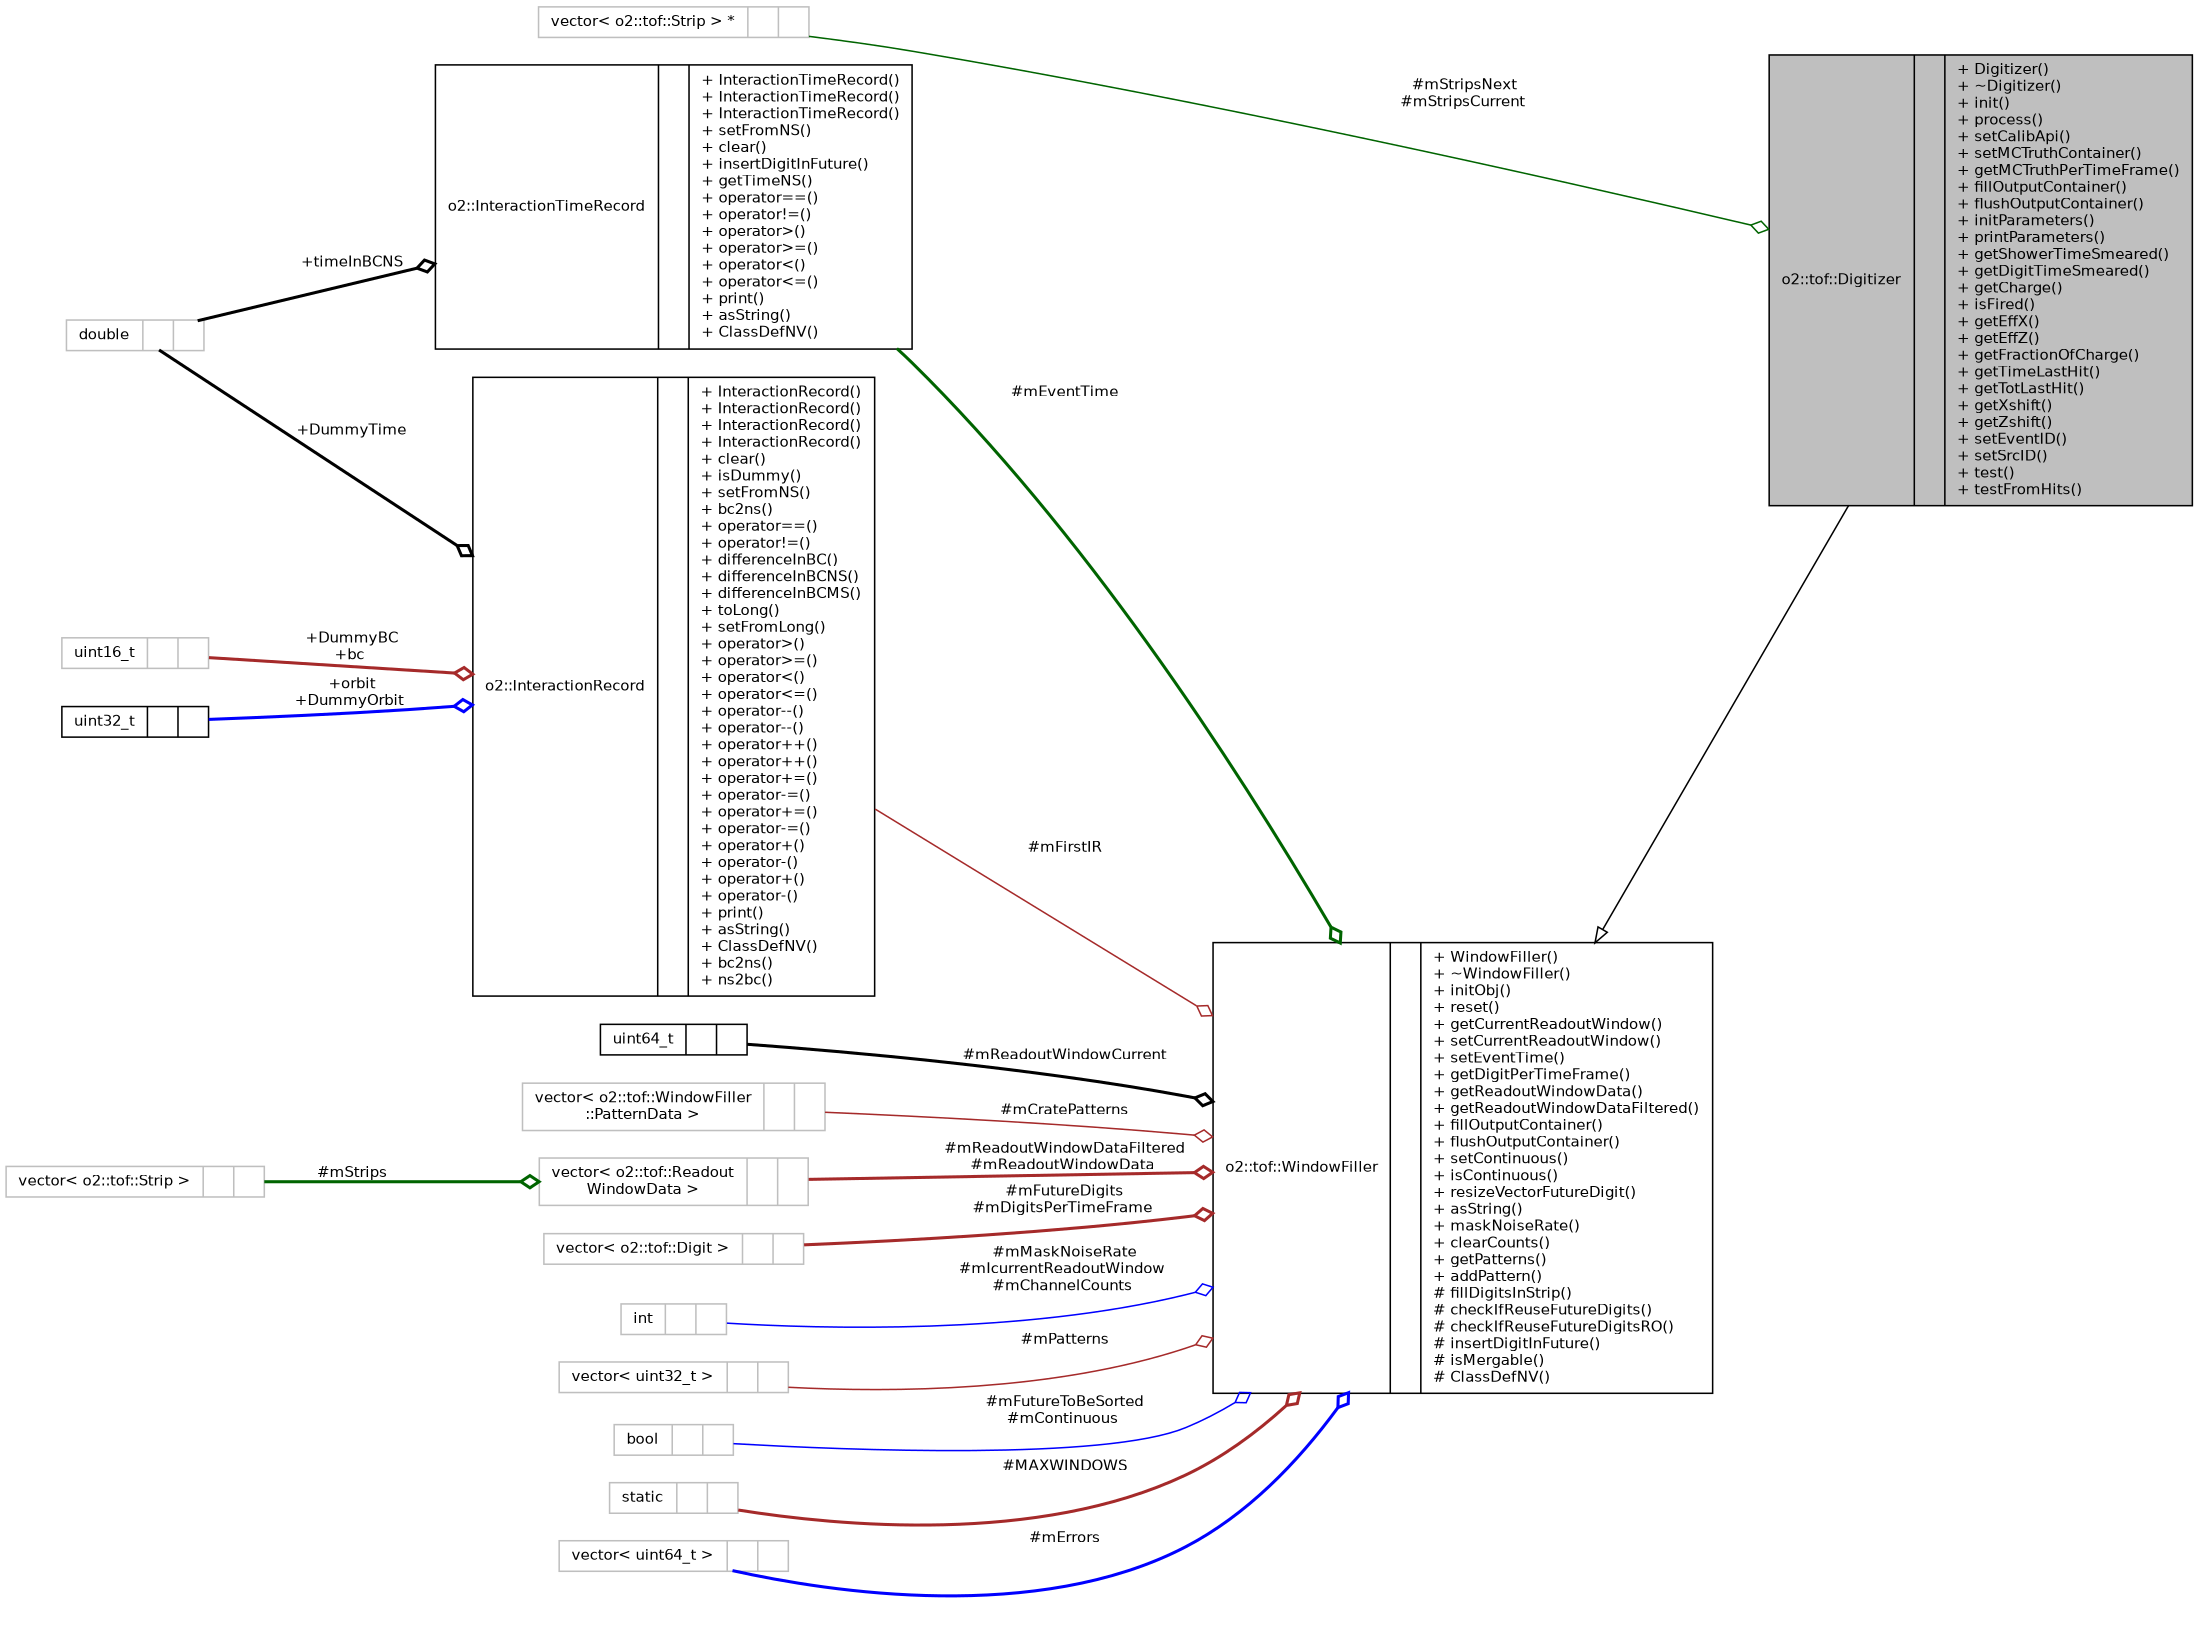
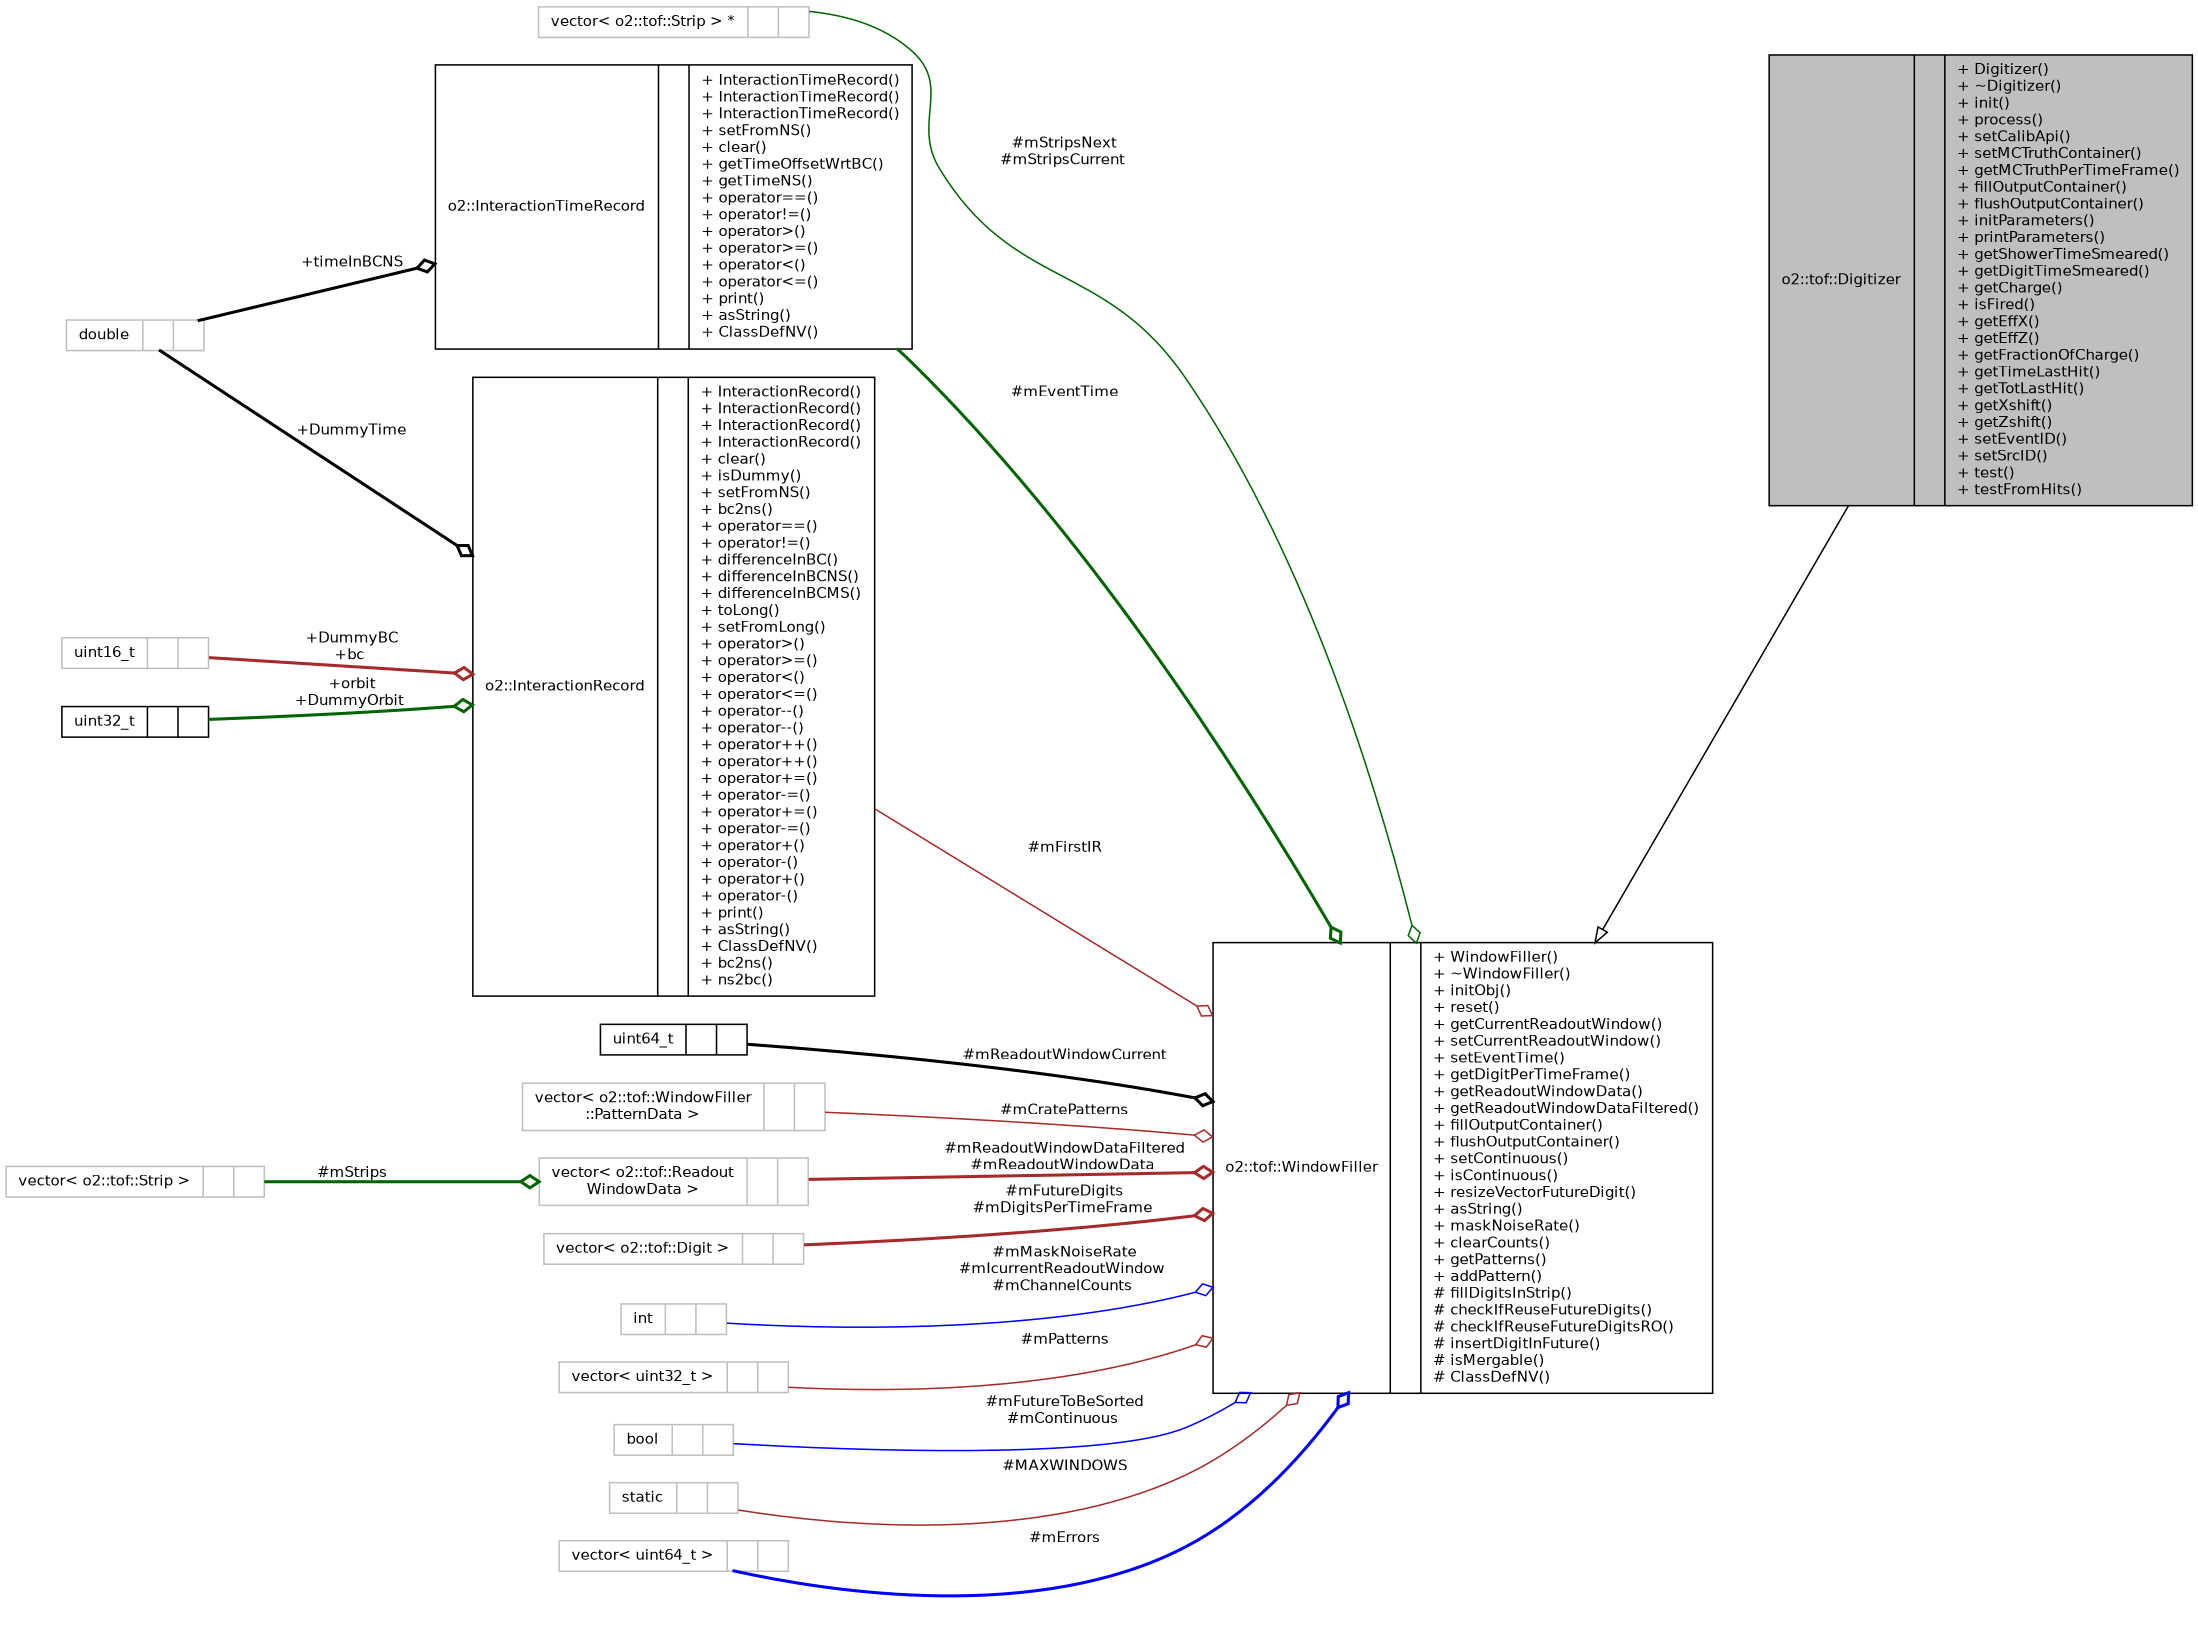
edge "vector< o2::tof::Strip > *" -> "o2::tof::Digitizer": now "vector< o2::tof::Strip > *" -> "o2::tof::WindowFiller"
node "o2::InteractionTimeRecord": text "+ insertDigitInFuture()" -> "+ getTimeOffsetWrtBC()"
edge "uint32_t" -> "o2::InteractionRecord": color blue -> darkgreen
edge "static" -> "o2::tof::WindowFiller": style bold -> solid
